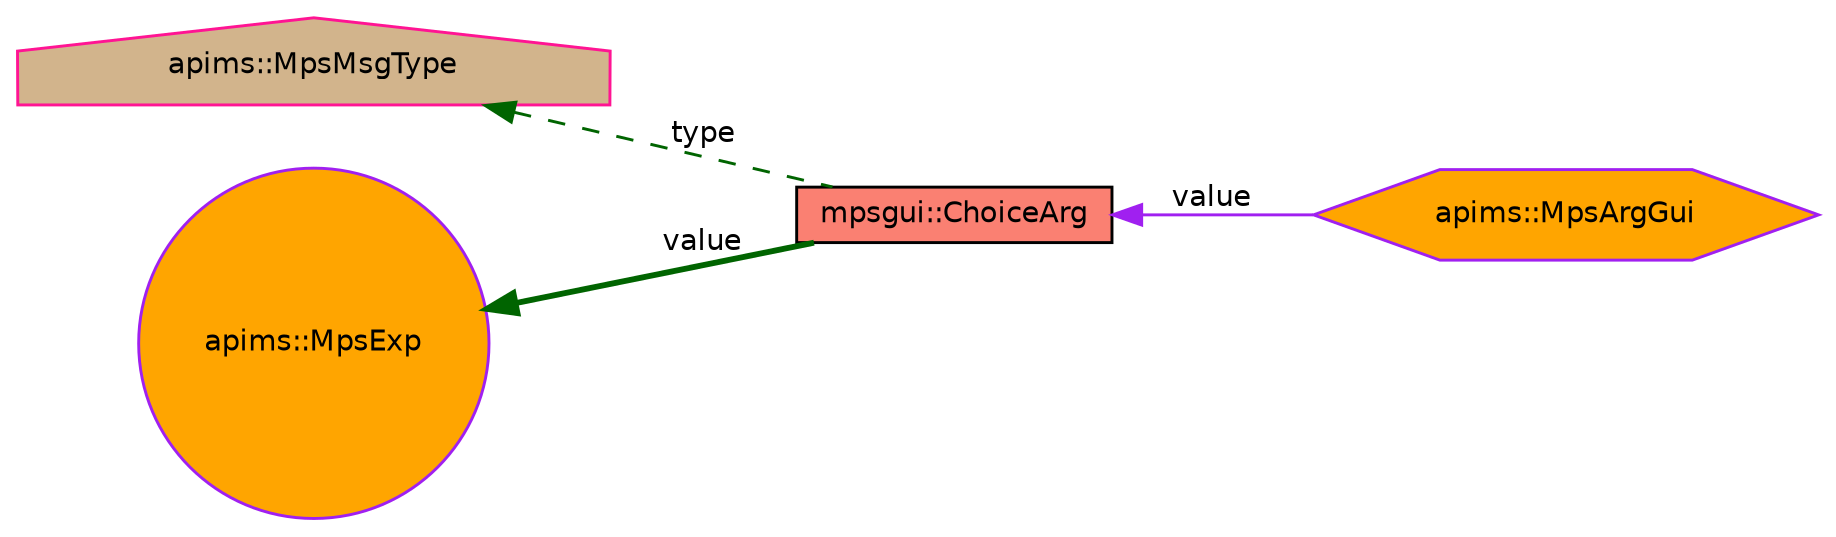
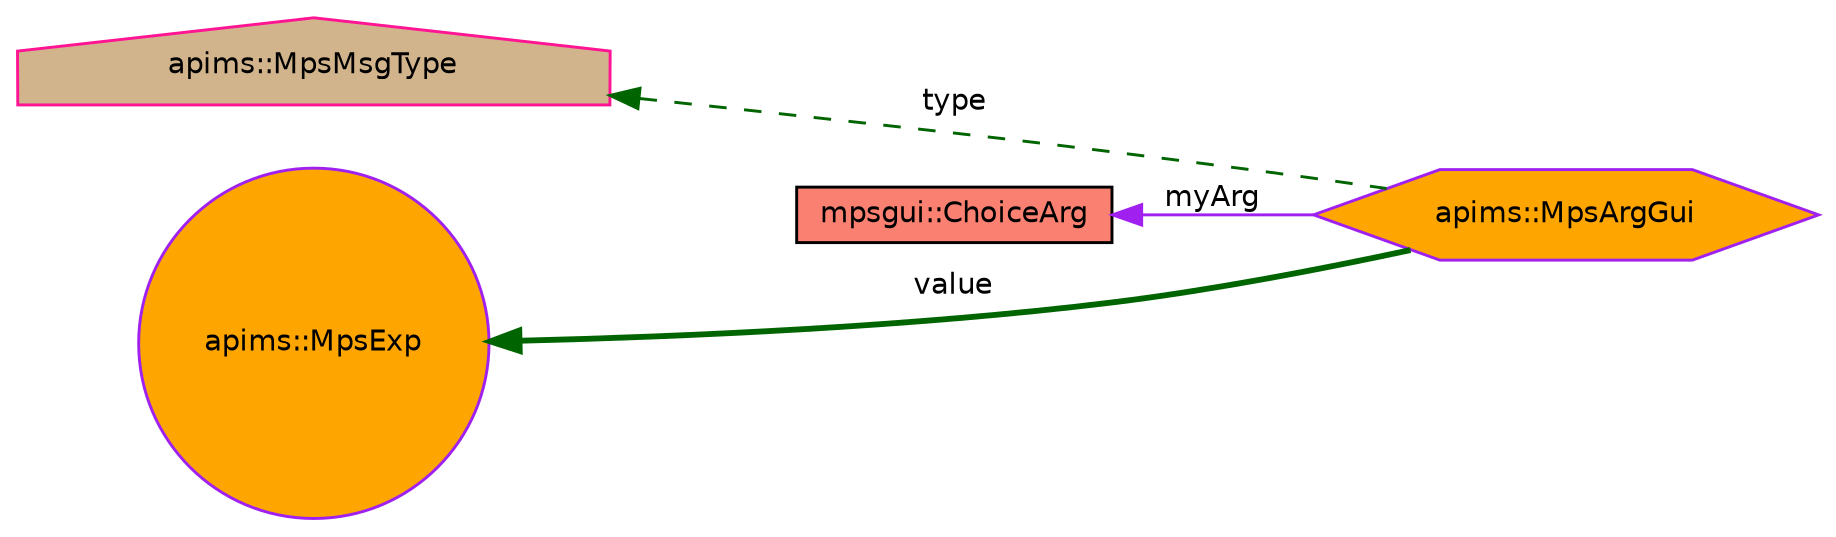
edge "mpsgui::ChoiceArg" -> "apims::MpsMsgType": now "apims::MpsArgGui" -> "apims::MpsMsgType"
edge "apims::MpsArgGui" -> "mpsgui::ChoiceArg": label "value" -> "myArg"
edge "mpsgui::ChoiceArg" -> "apims::MpsExp": now "apims::MpsArgGui" -> "apims::MpsExp"
